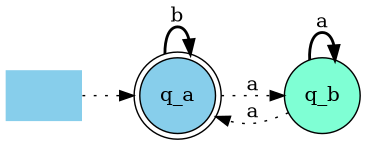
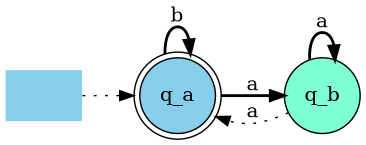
edge "q_a" -> "q_b": style dotted -> bold
